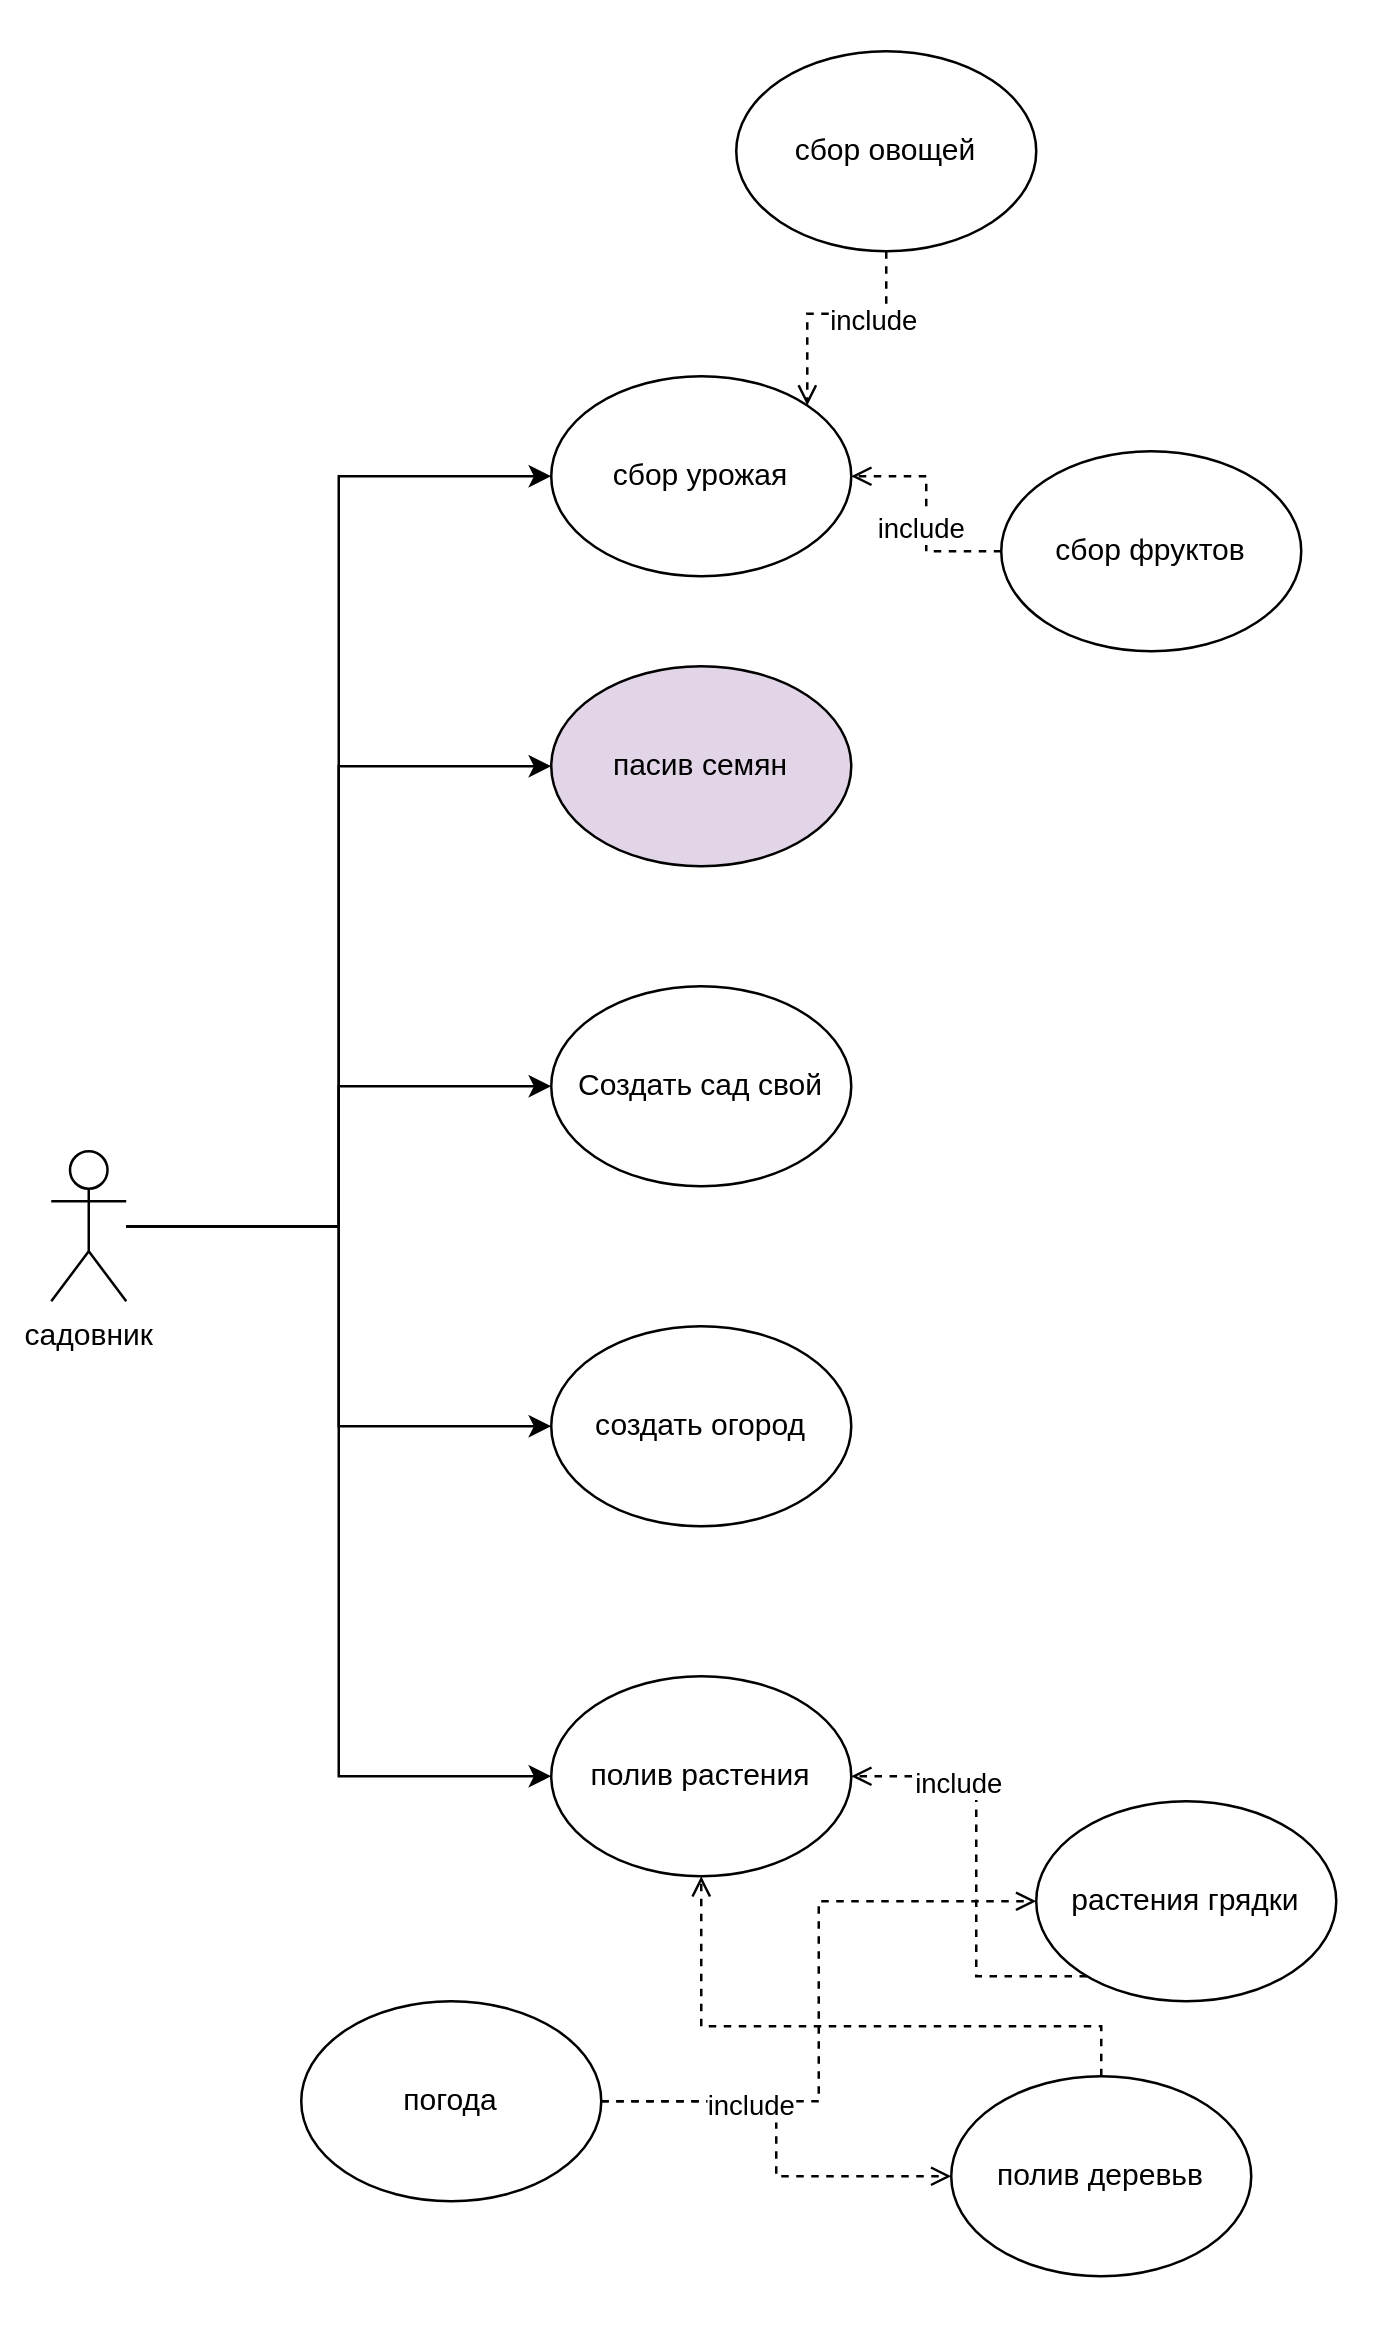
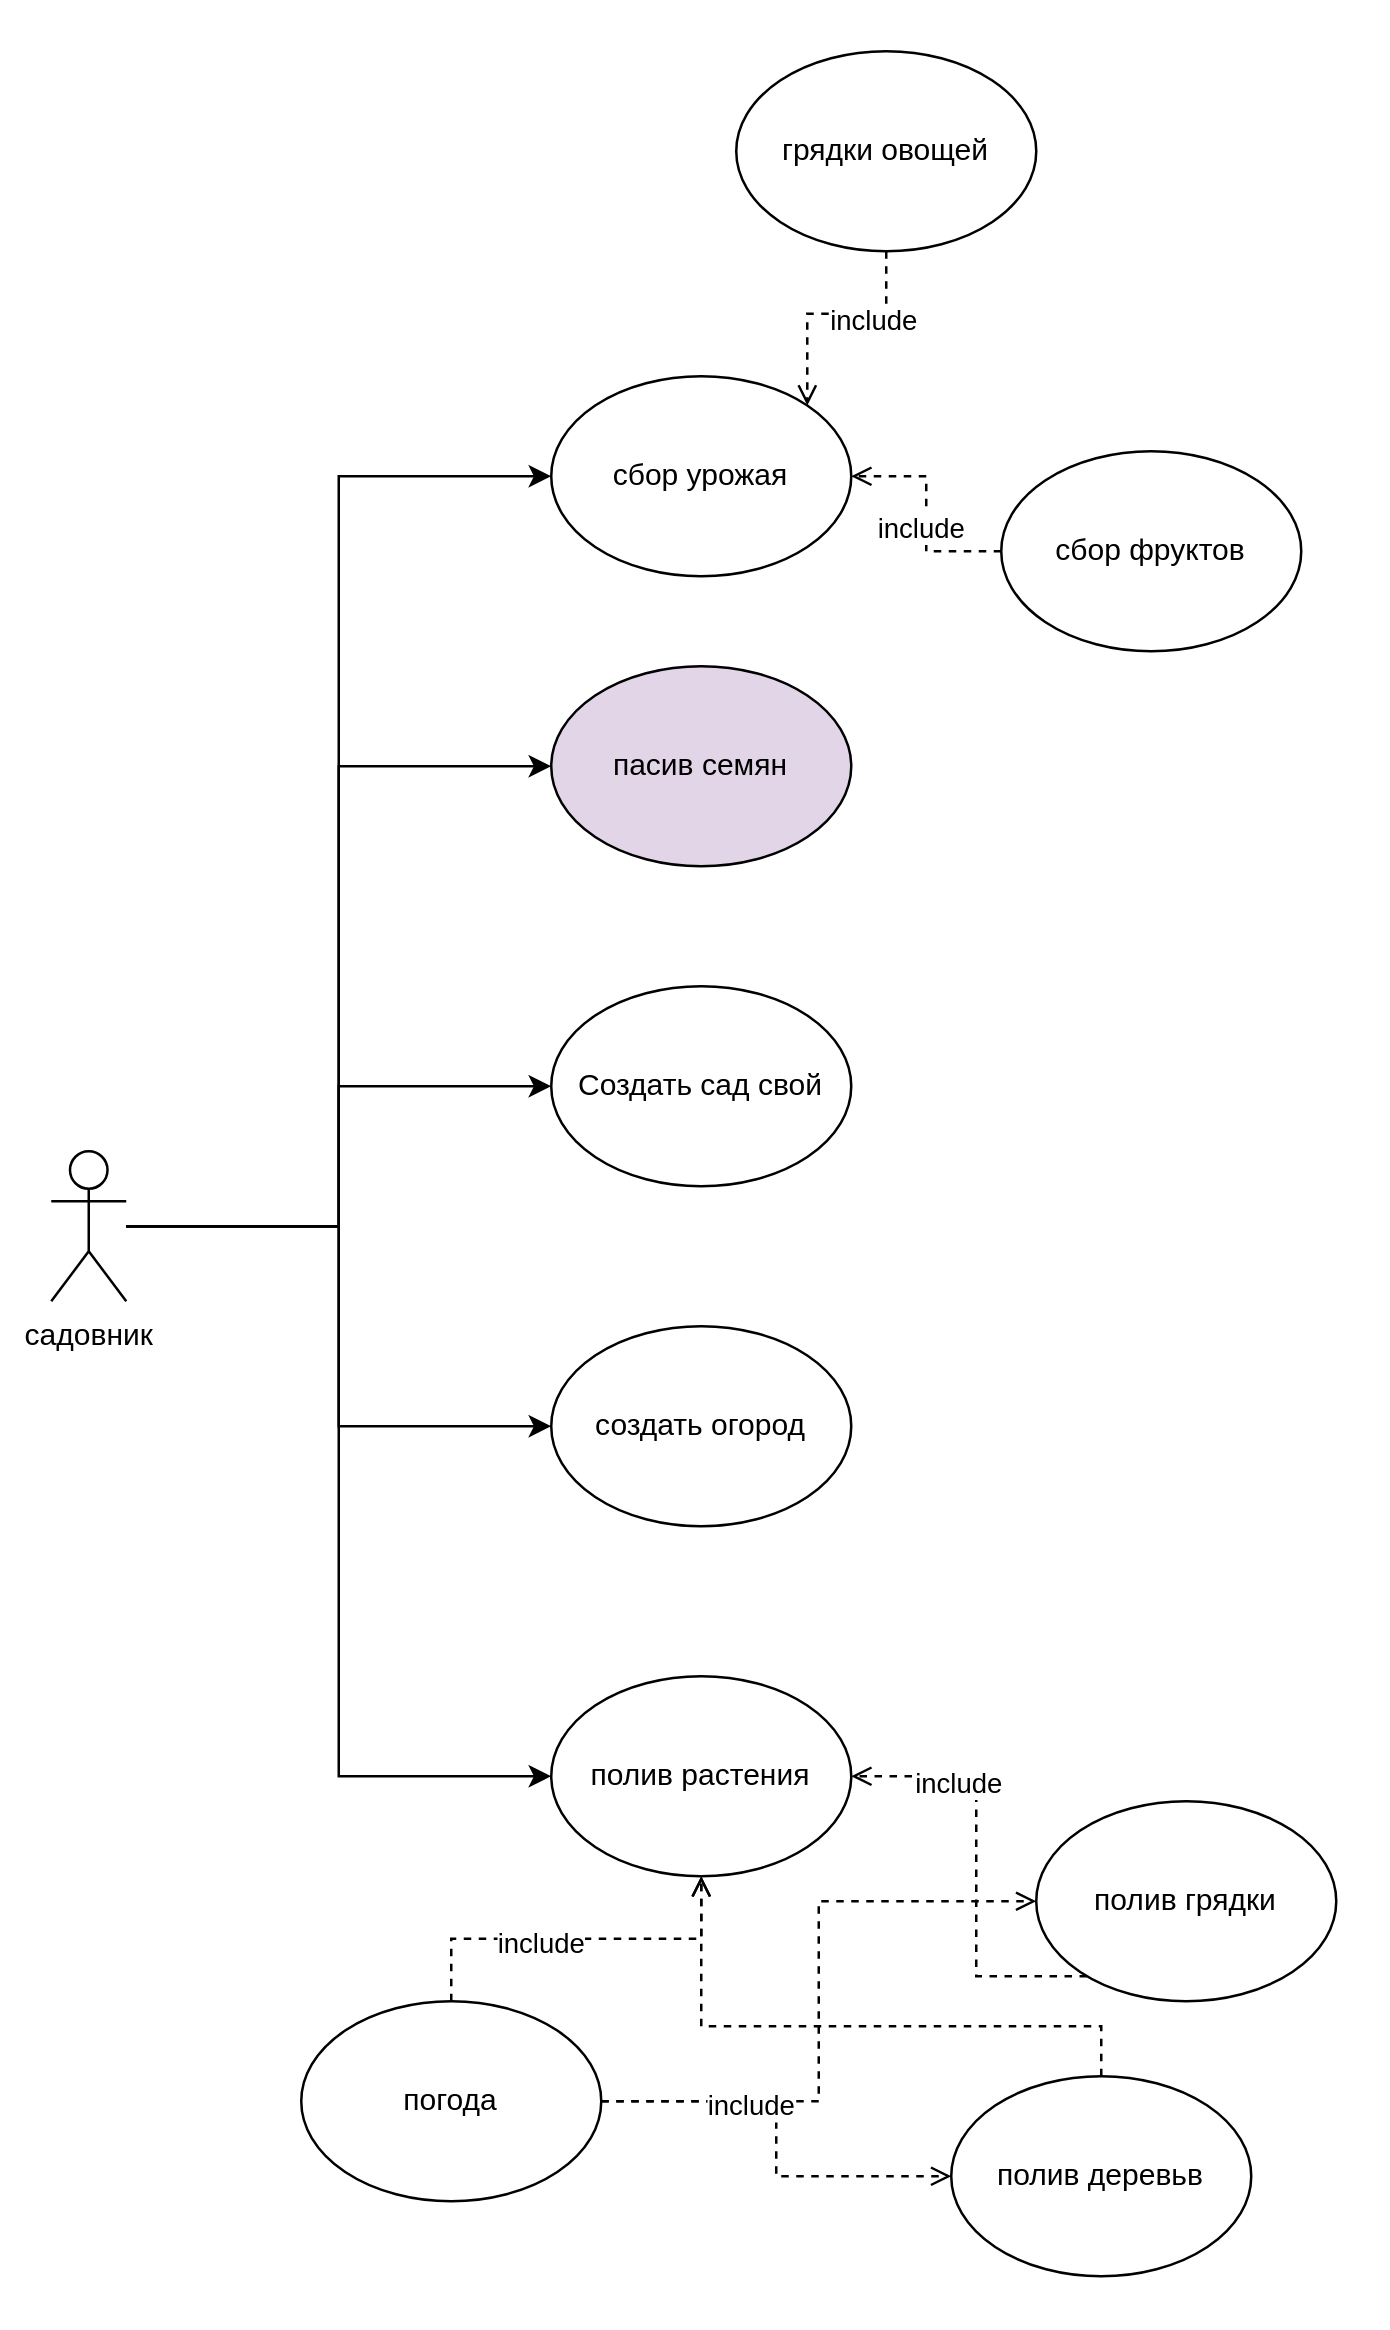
node "сбор овощей": label "сбор овощей" -> "грядки овощей"
node "растения грядки": label "растения грядки" -> "полив грядки"
edge "погода" -> "полив растения": added, label "include"
